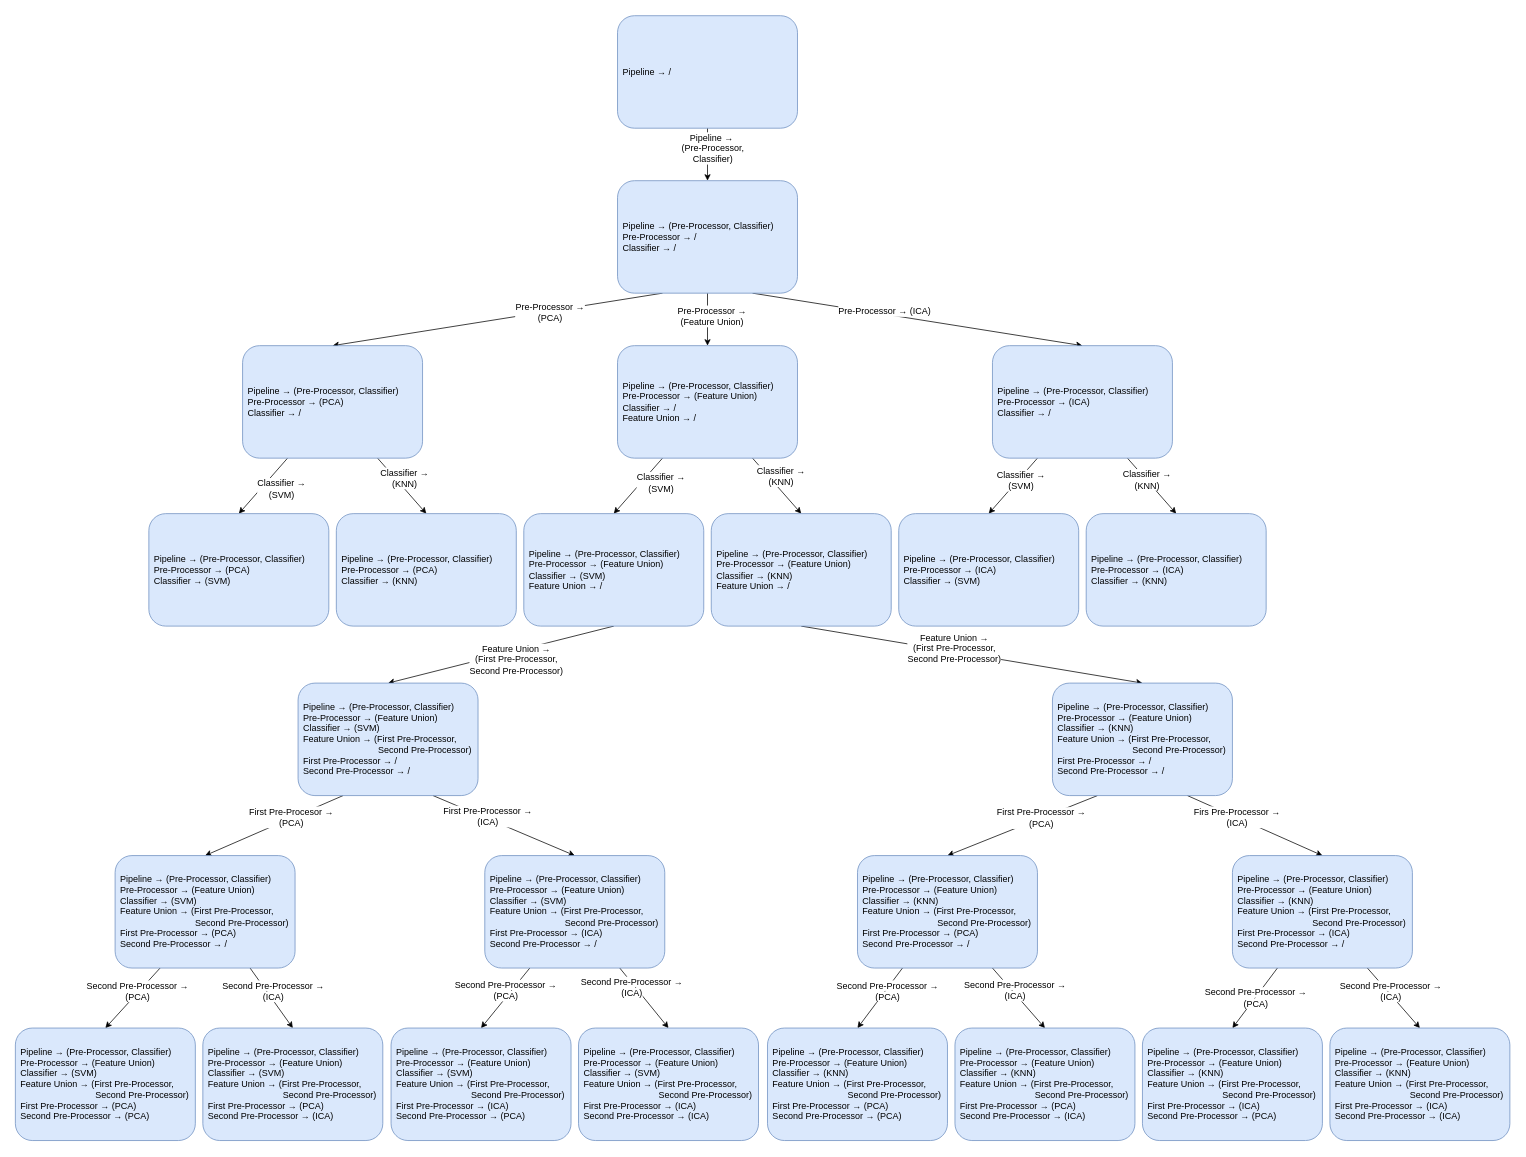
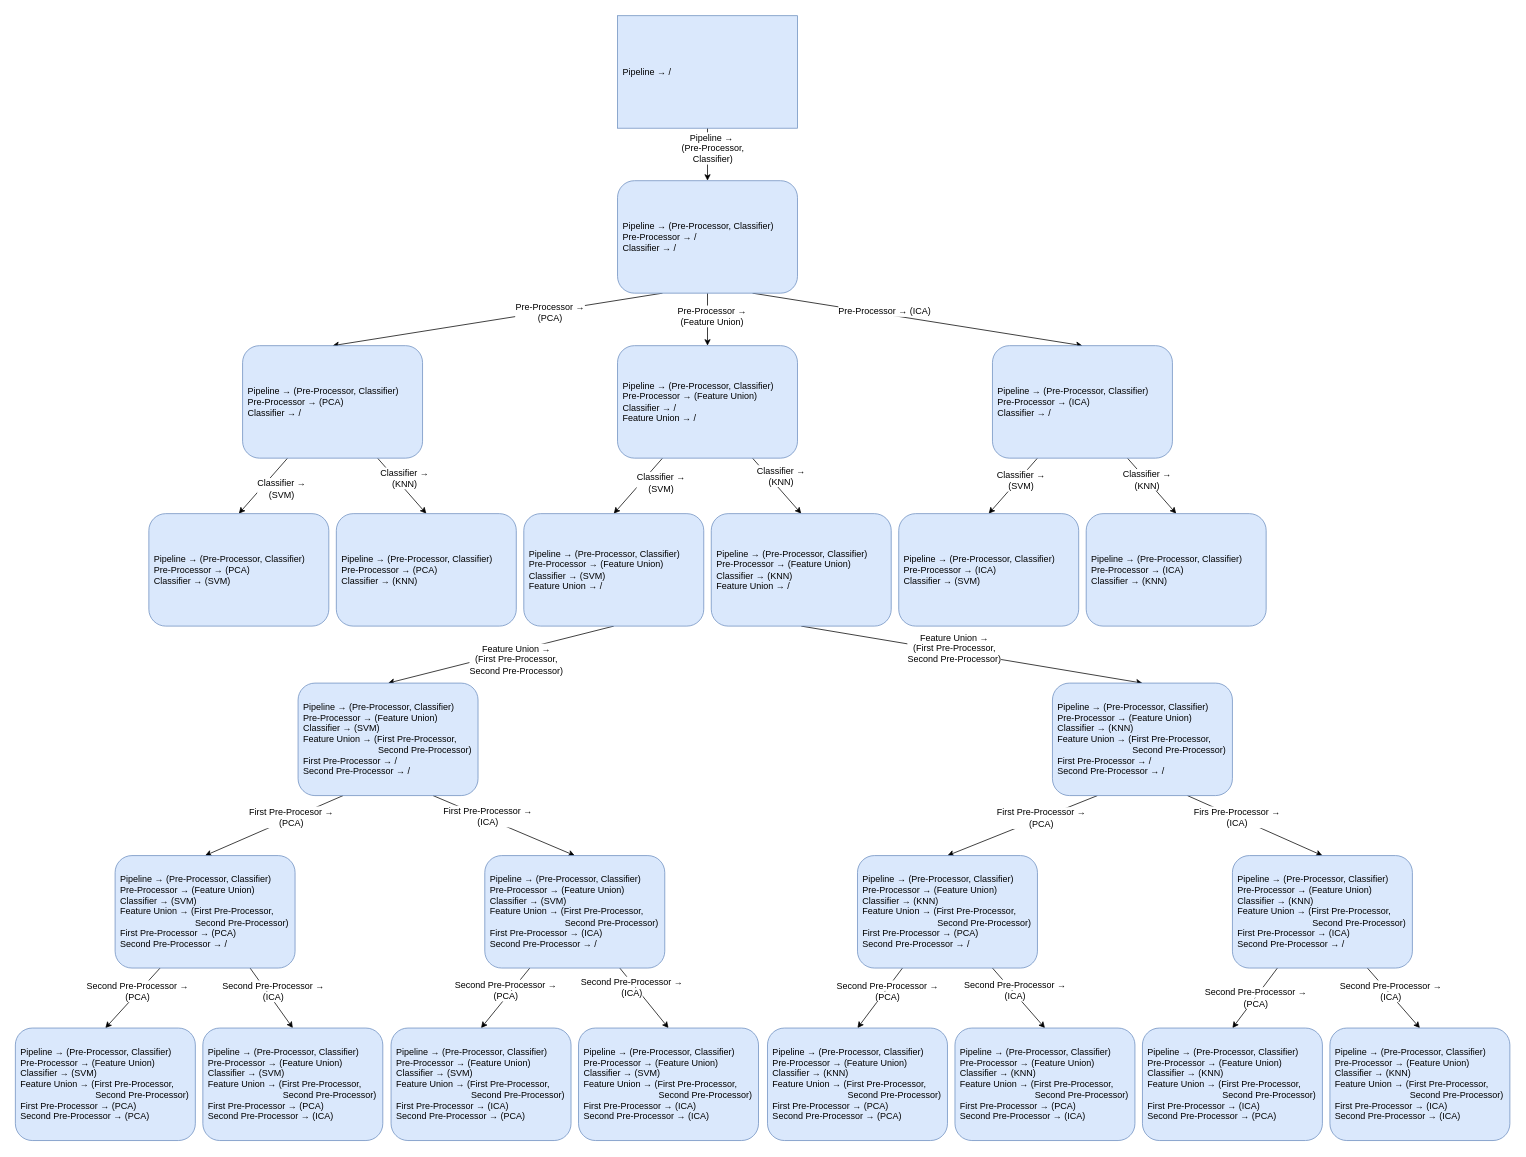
node "Pipeline → /": shape rounded rectangle -> rectangle
